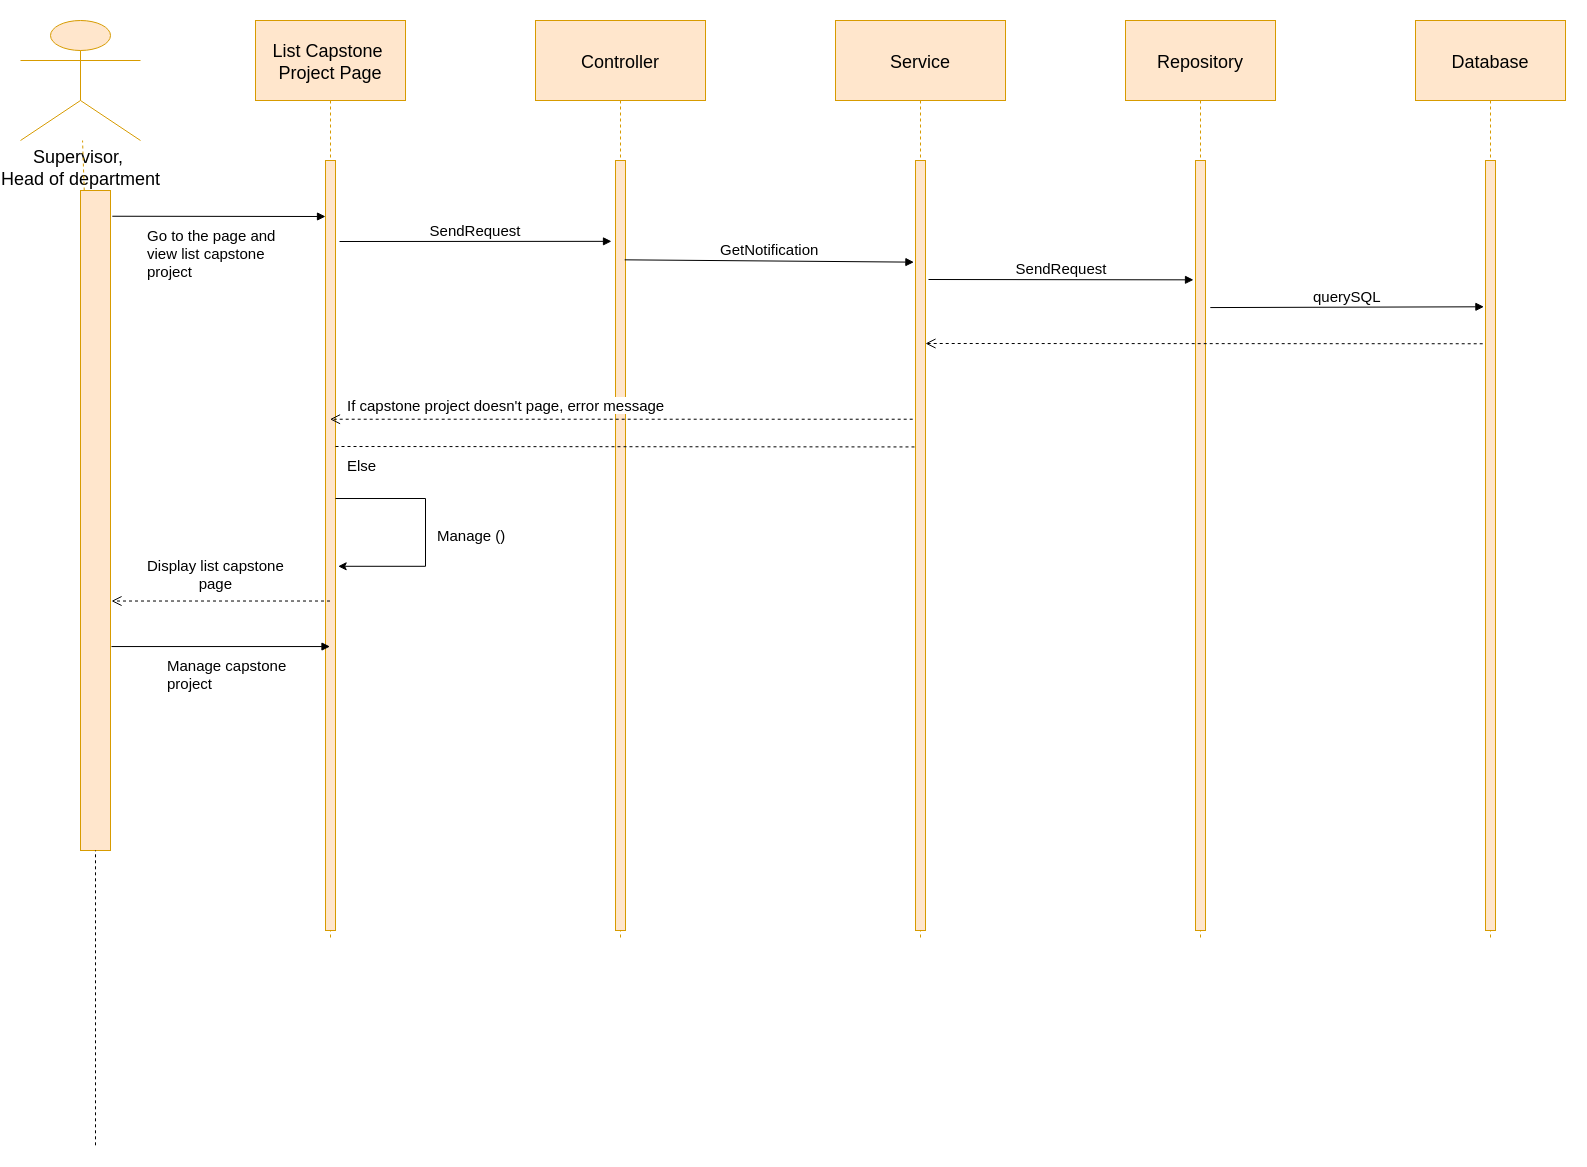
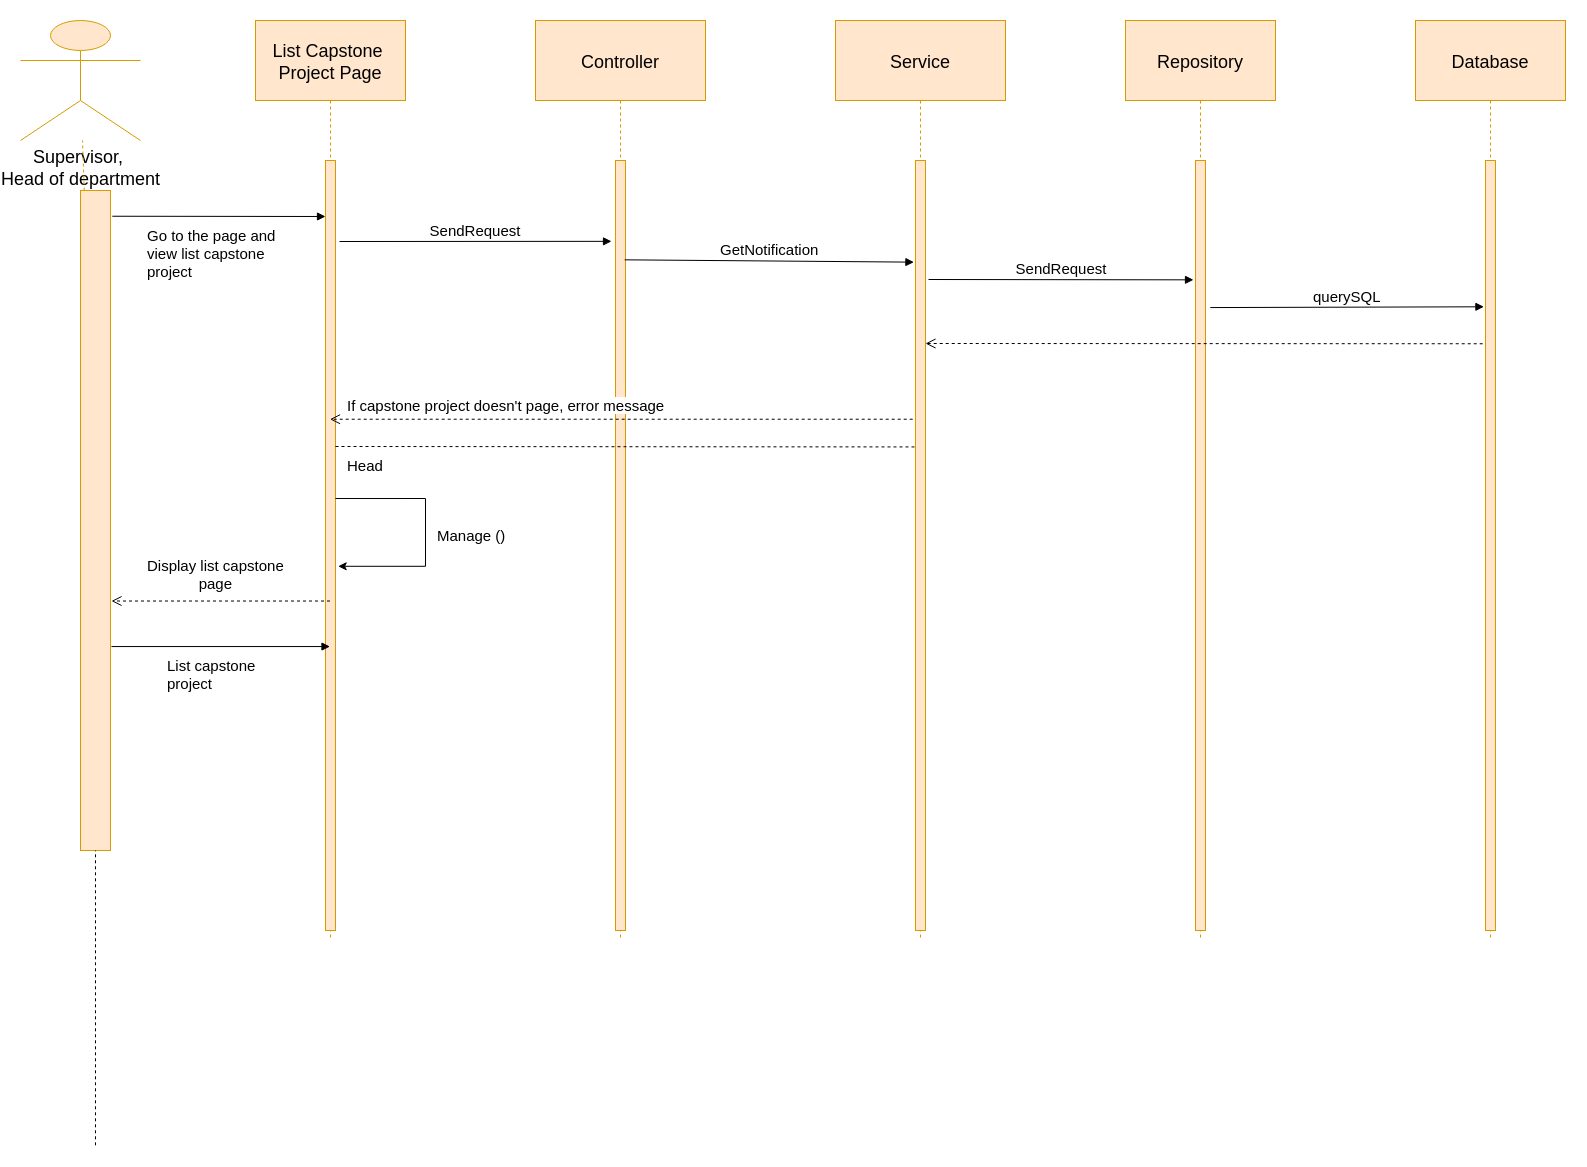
node "Else": label "Else" -> "Head"
node "Manage capstone project": label "Manage capstone project" -> "List capstone project"
